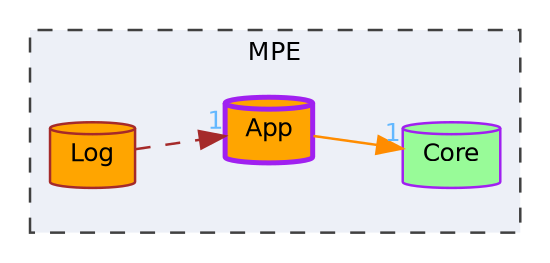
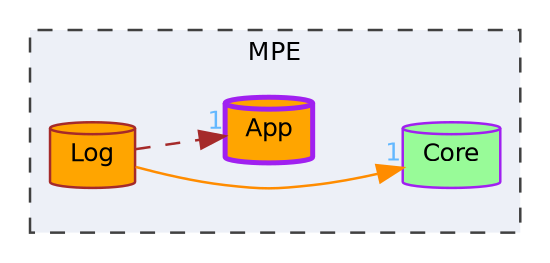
edge "App" -> "Core": now "Log" -> "Core"
